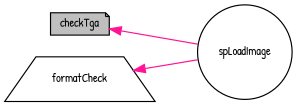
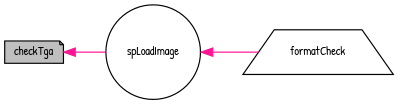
edge "spLoadImage" -> "formatCheck": reversed
